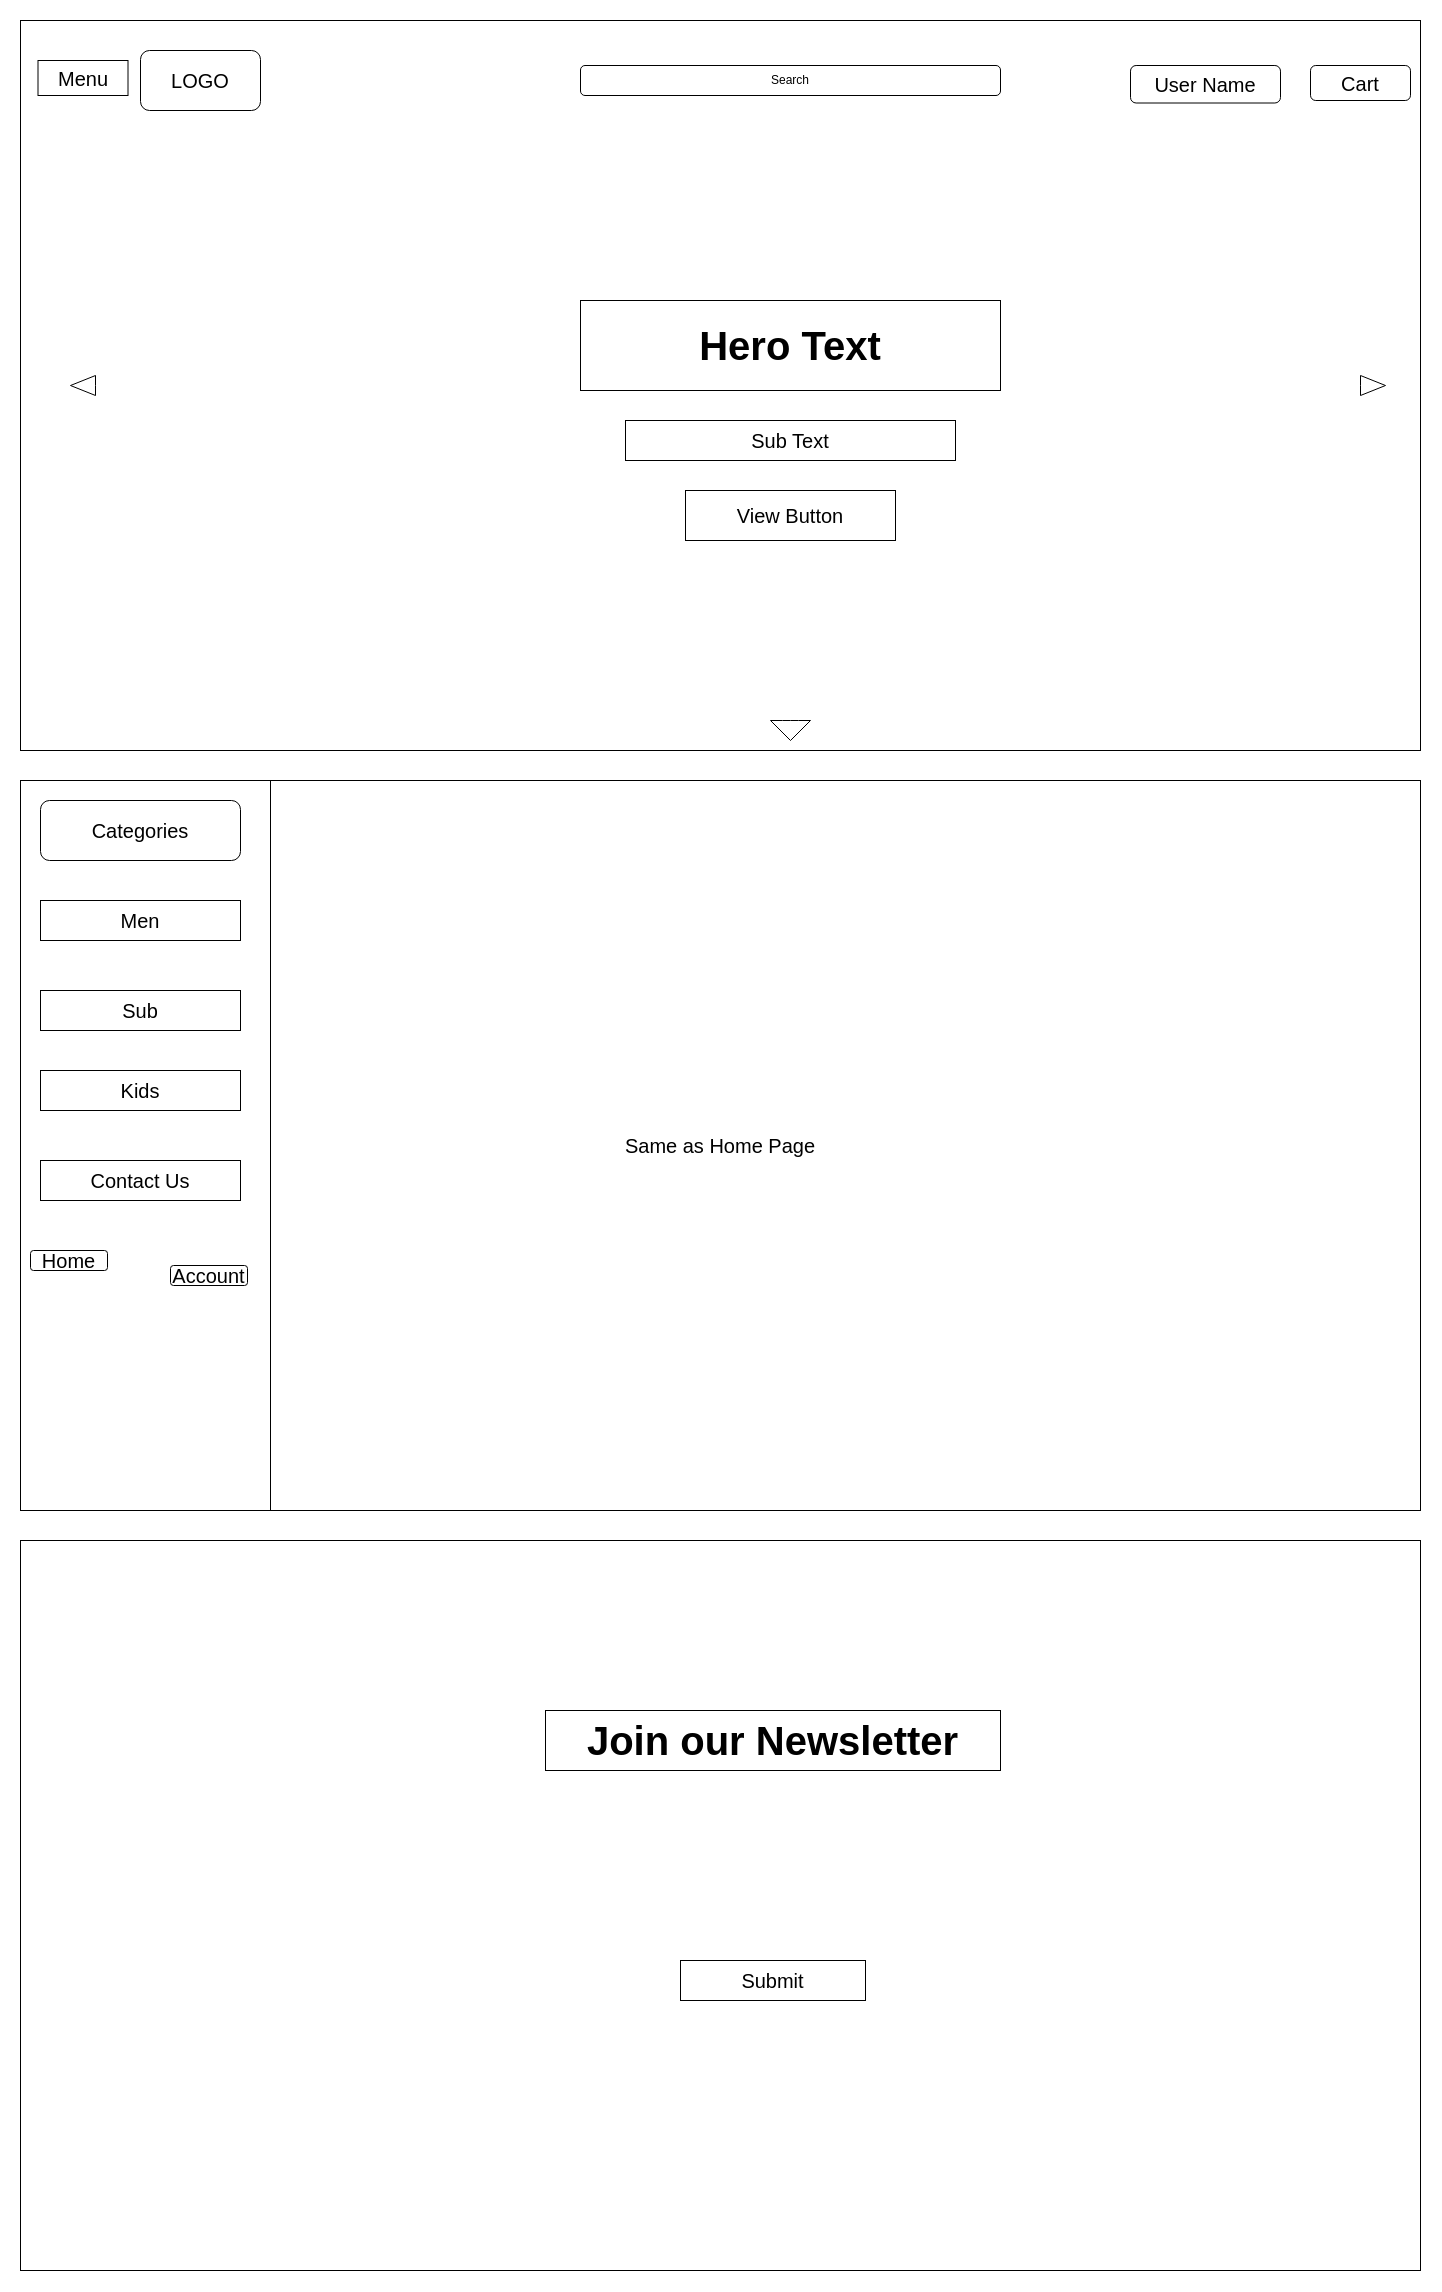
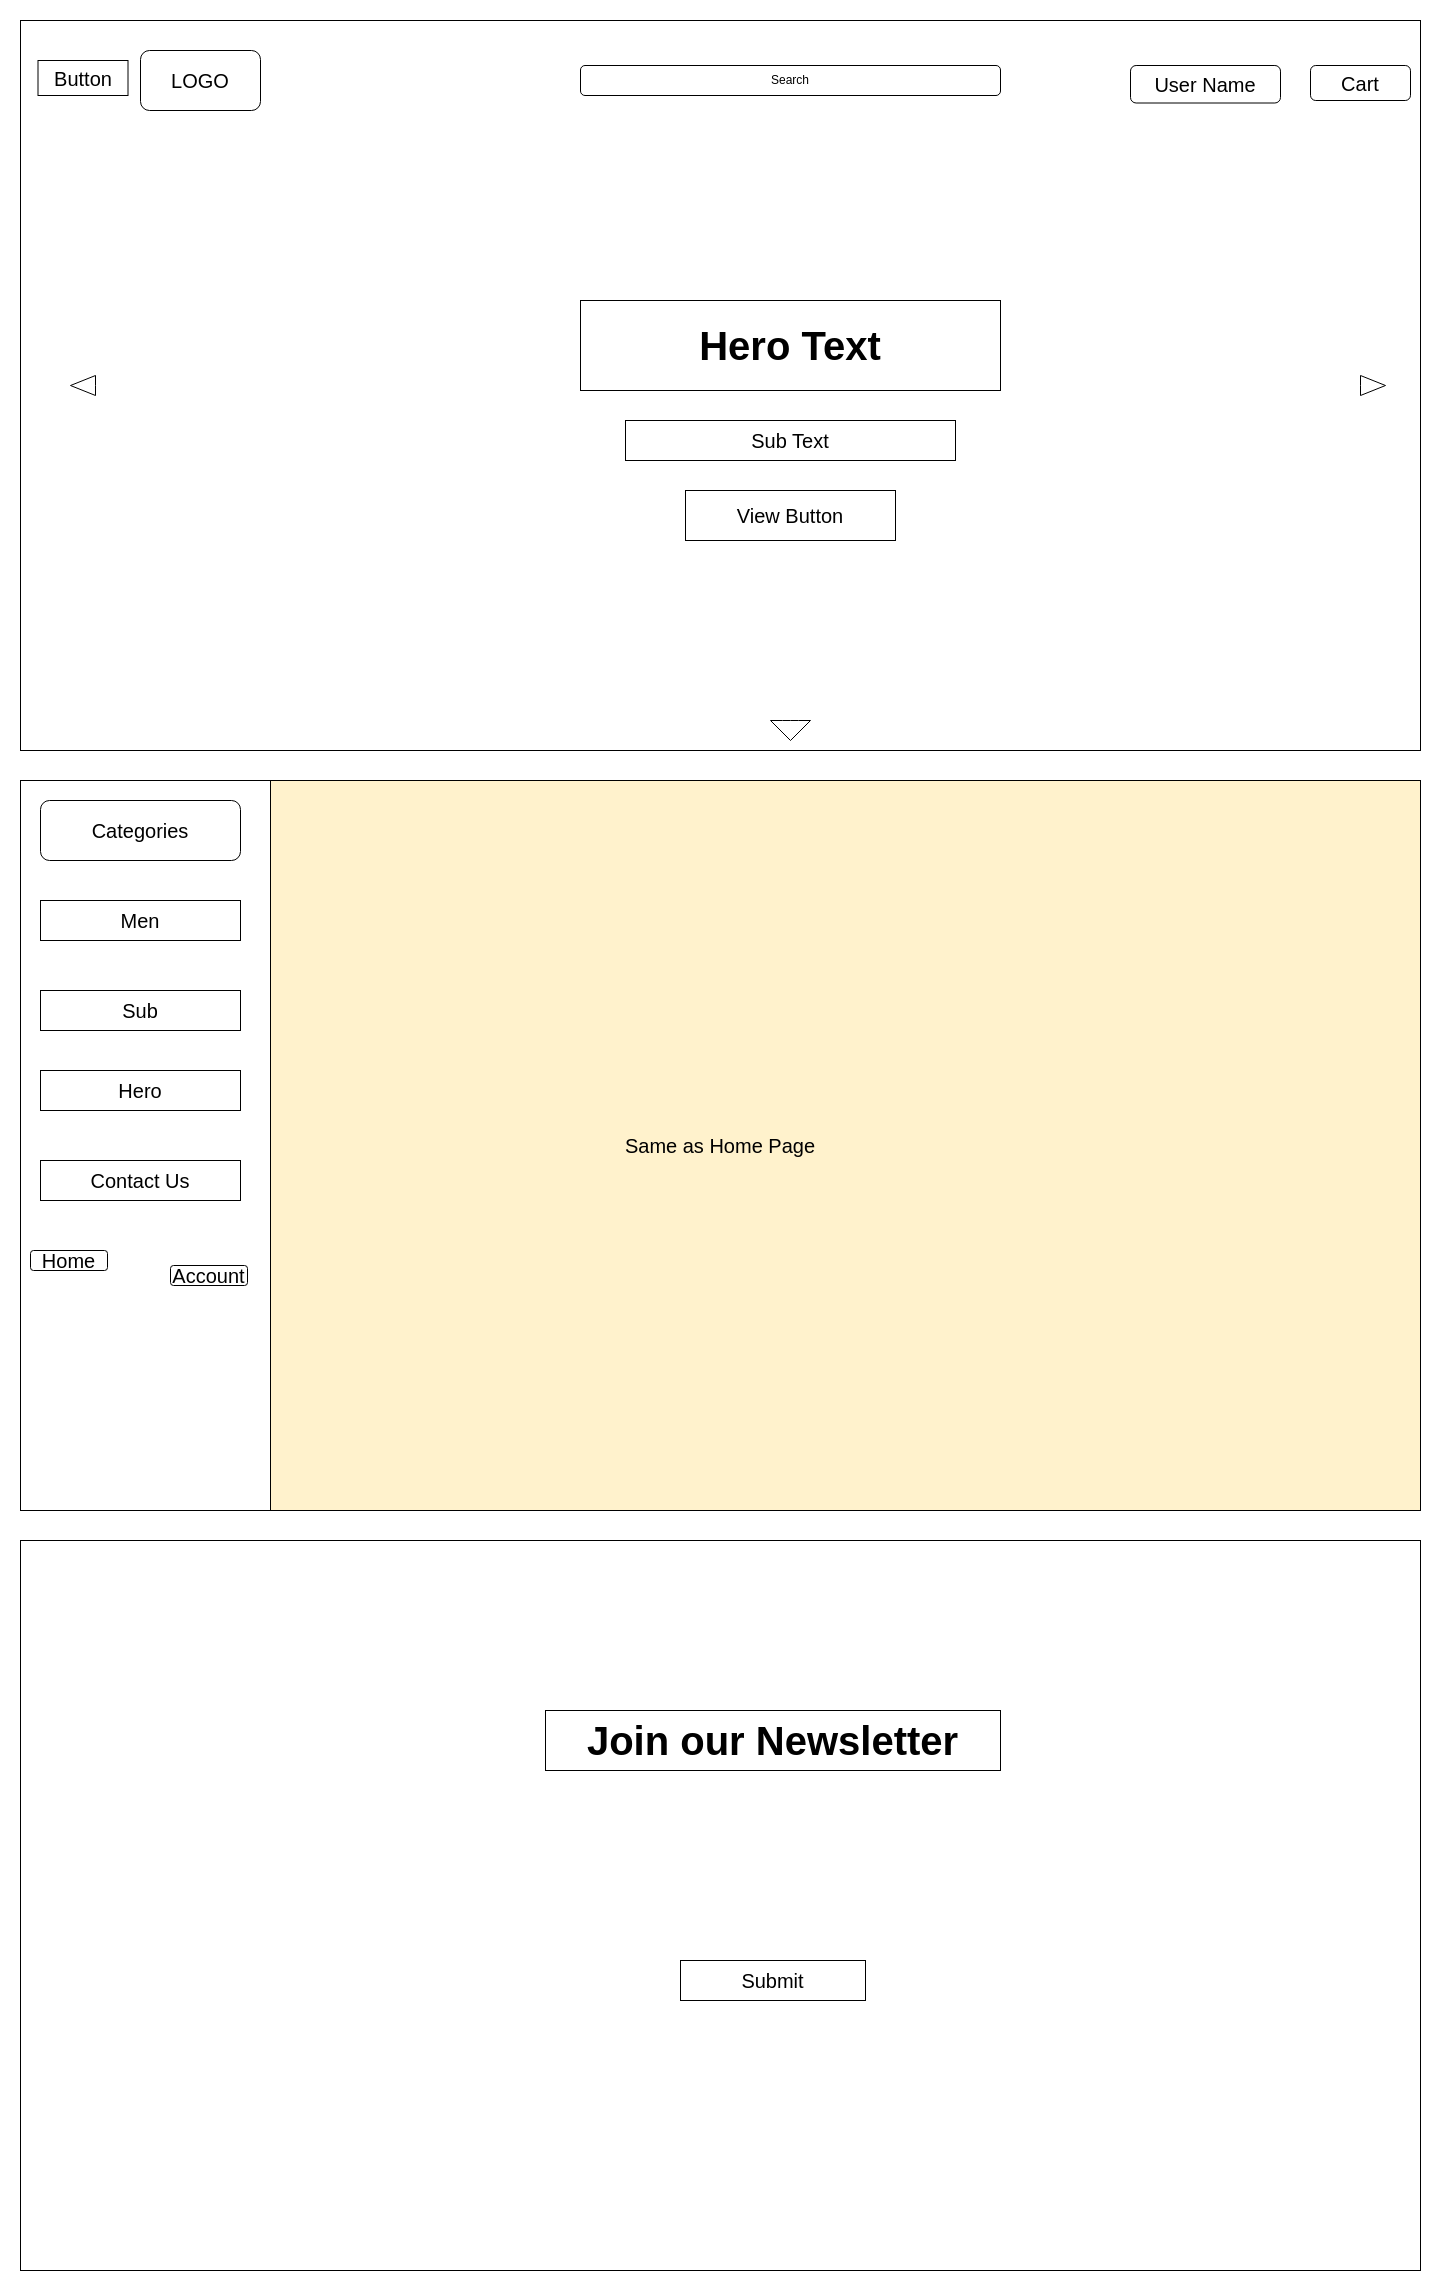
node "Menu": label "Menu" -> "Button"
node "Kids": label "Kids" -> "Hero"
node "Same as Home Page": fillcolor #ffffff -> #fff2cc
